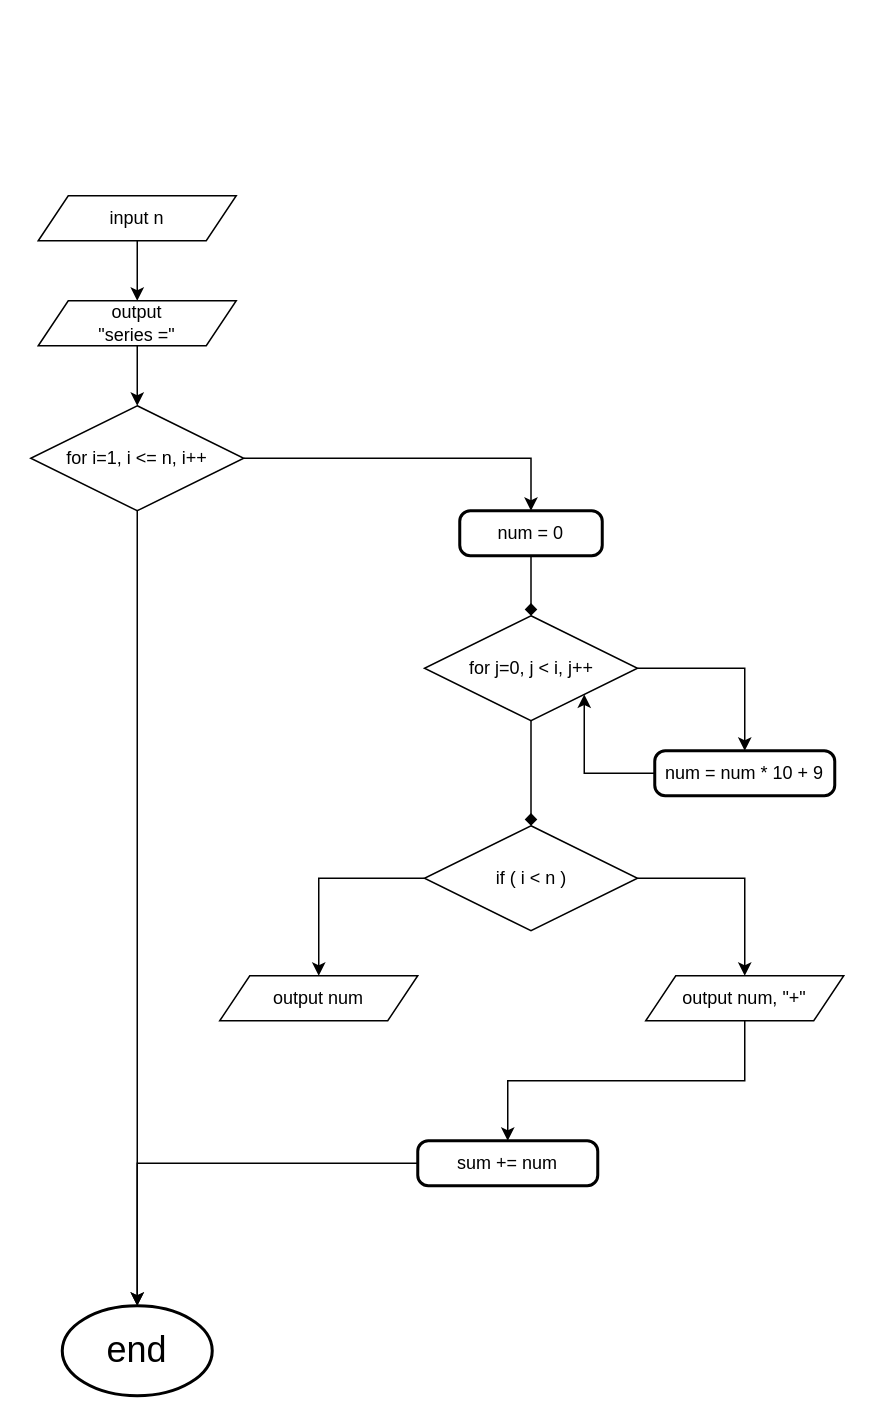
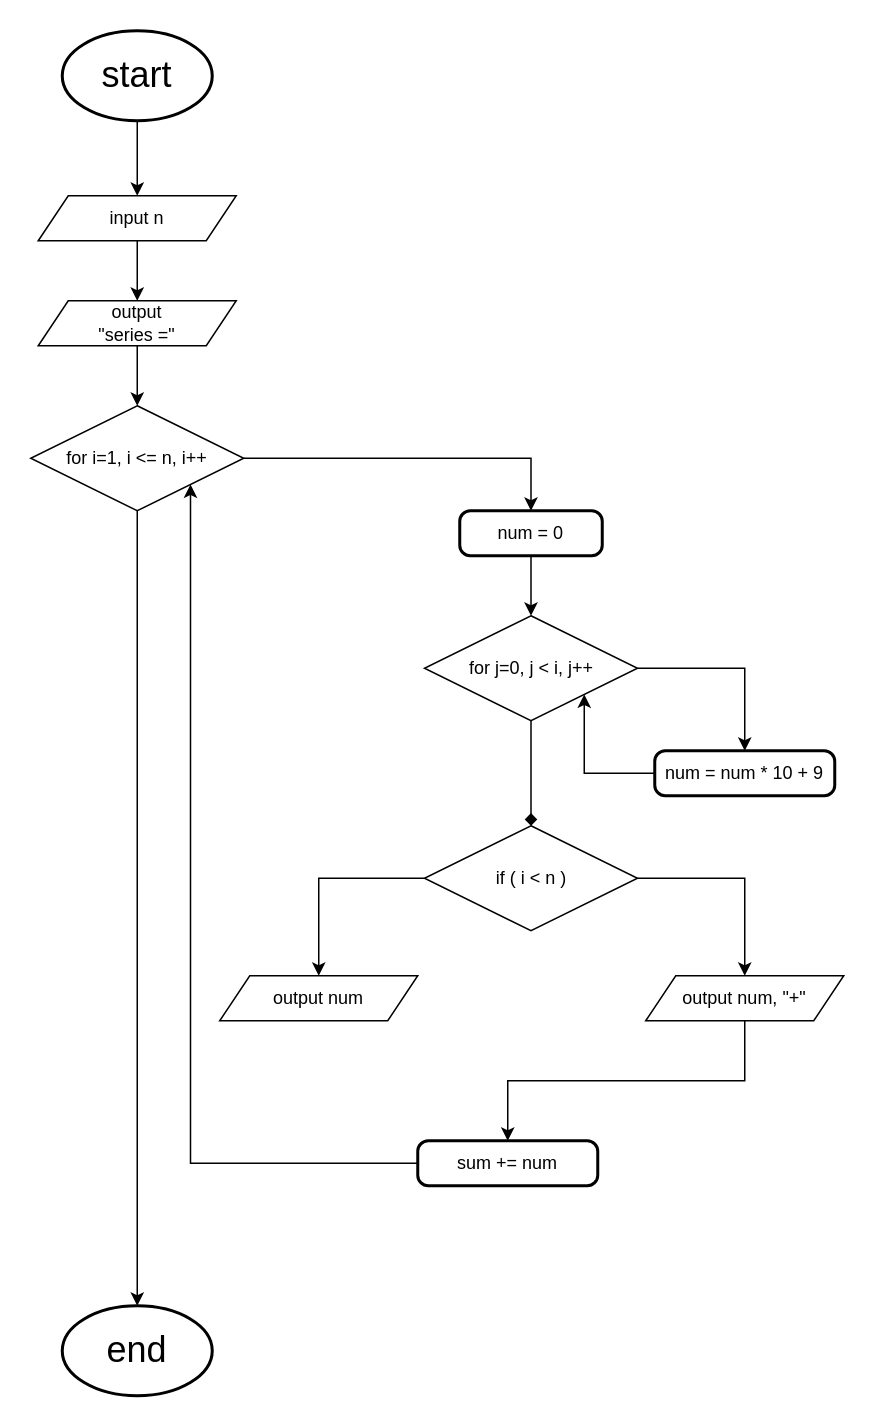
node "start": added
edge "start" -> "input n": added
edge "num = 0" -> "for j=0, j < i, j++": arrowhead diamond -> classic
edge "sum += num" -> "end": now "sum += num" -> "for i=1, i <= n, i++"
